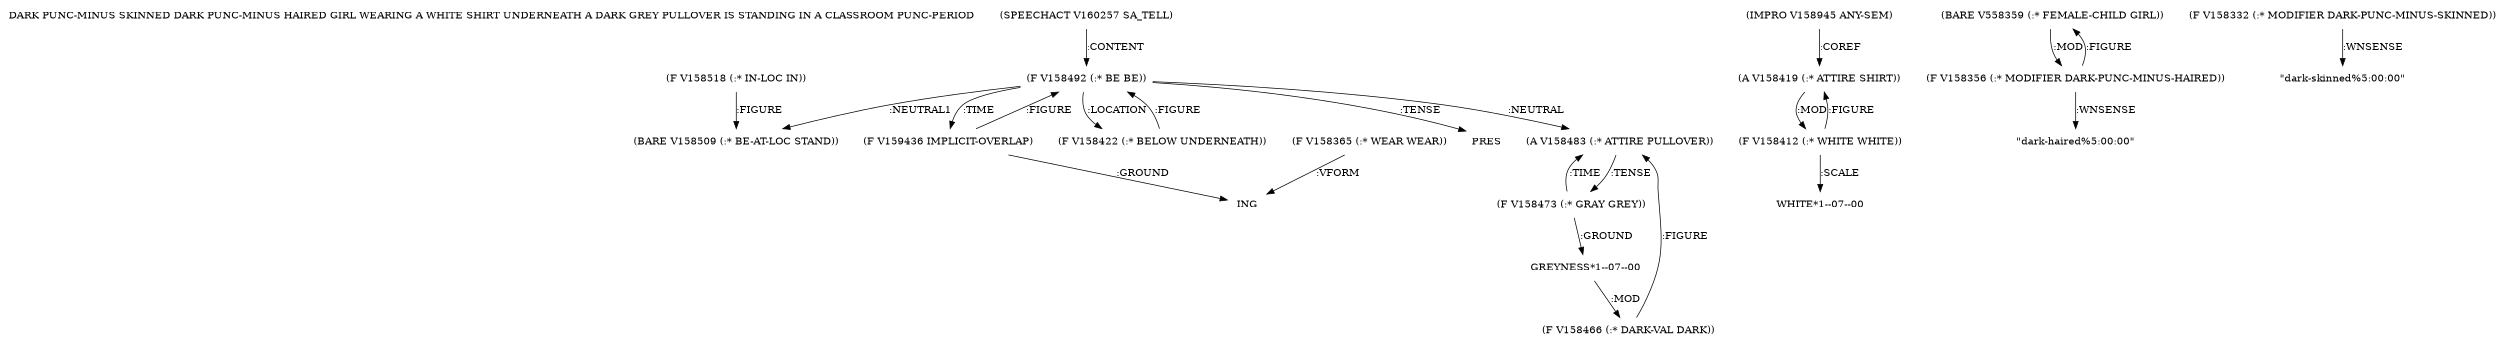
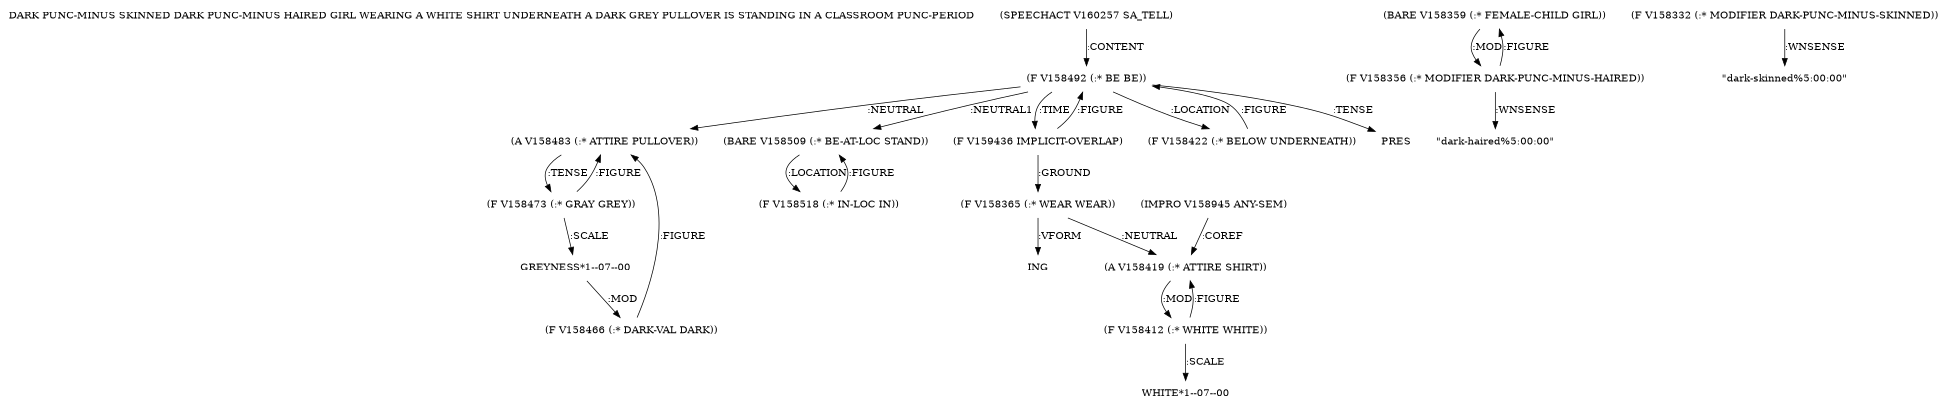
node "(BARE V558359 (:* FEMALE-CHILD GIRL))": label "(BARE V558359 (:* FEMALE-CHILD GIRL))" -> "(BARE V158359 (:* FEMALE-CHILD GIRL))"
edge "(BARE V158509 (:* BE-AT-LOC STAND))" -> "(F V158518 (:* IN-LOC IN))": added, label ":LOCATION"
edge "(F V158473 (:* GRAY GREY))" -> "(A V158483 (:* ATTIRE PULLOVER))": label ":TIME" -> ":FIGURE"
edge "(F V159436 IMPLICIT-OVERLAP)" -> "ING": now "(F V159436 IMPLICIT-OVERLAP)" -> "(F V158365 (:* WEAR WEAR))"
edge "(F V158365 (:* WEAR WEAR))" -> "(A V158419 (:* ATTIRE SHIRT))": added, label ":NEUTRAL"
edge "(F V158473 (:* GRAY GREY))" -> "GREYNESS*1--07--00": label ":GROUND" -> ":SCALE"
